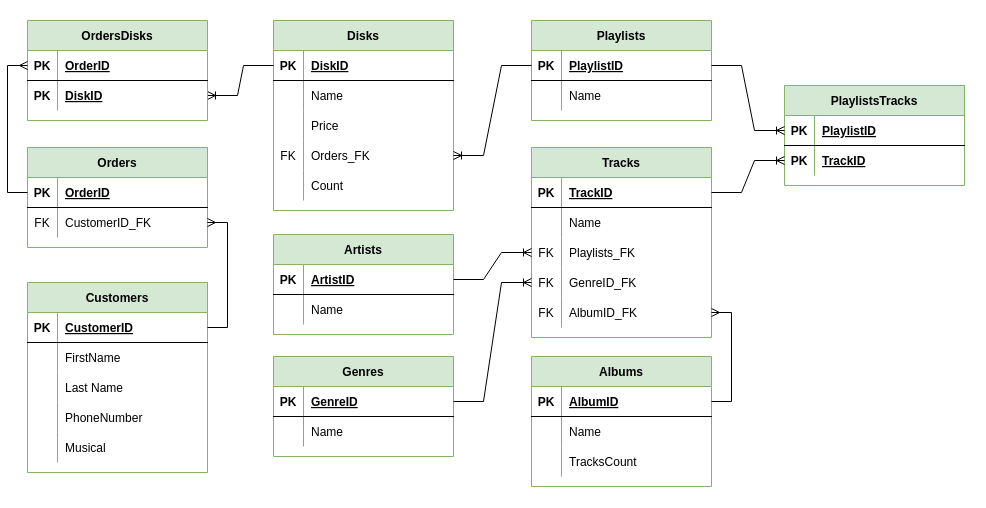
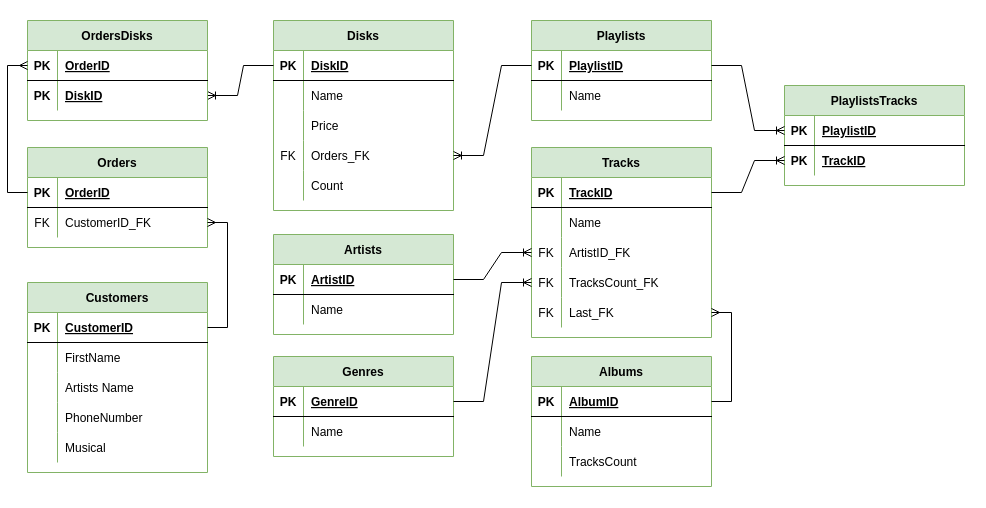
node "Playlists_FK": label "Playlists_FK" -> "ArtistID_FK"
node "GenreID_FK": label "GenreID_FK" -> "TracksCount_FK"
node "AlbumID_FK": label "AlbumID_FK" -> "Last_FK"
node "Last Name": label "Last Name" -> "Artists Name"
